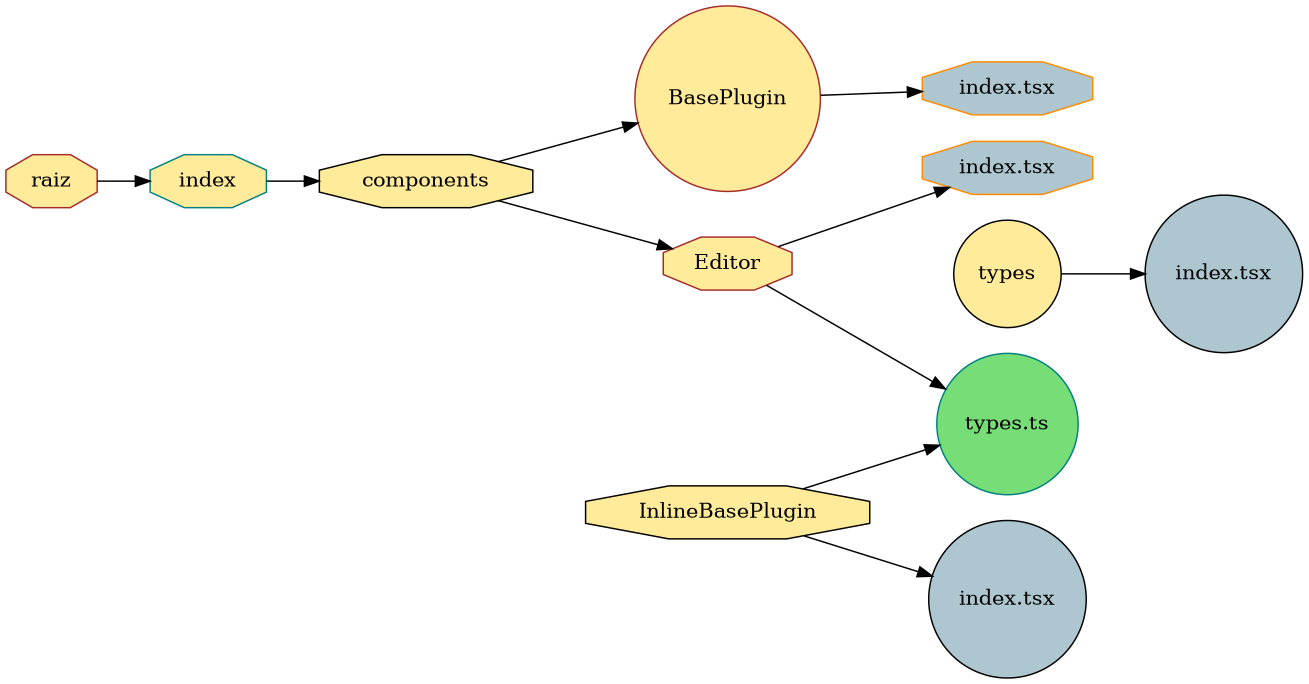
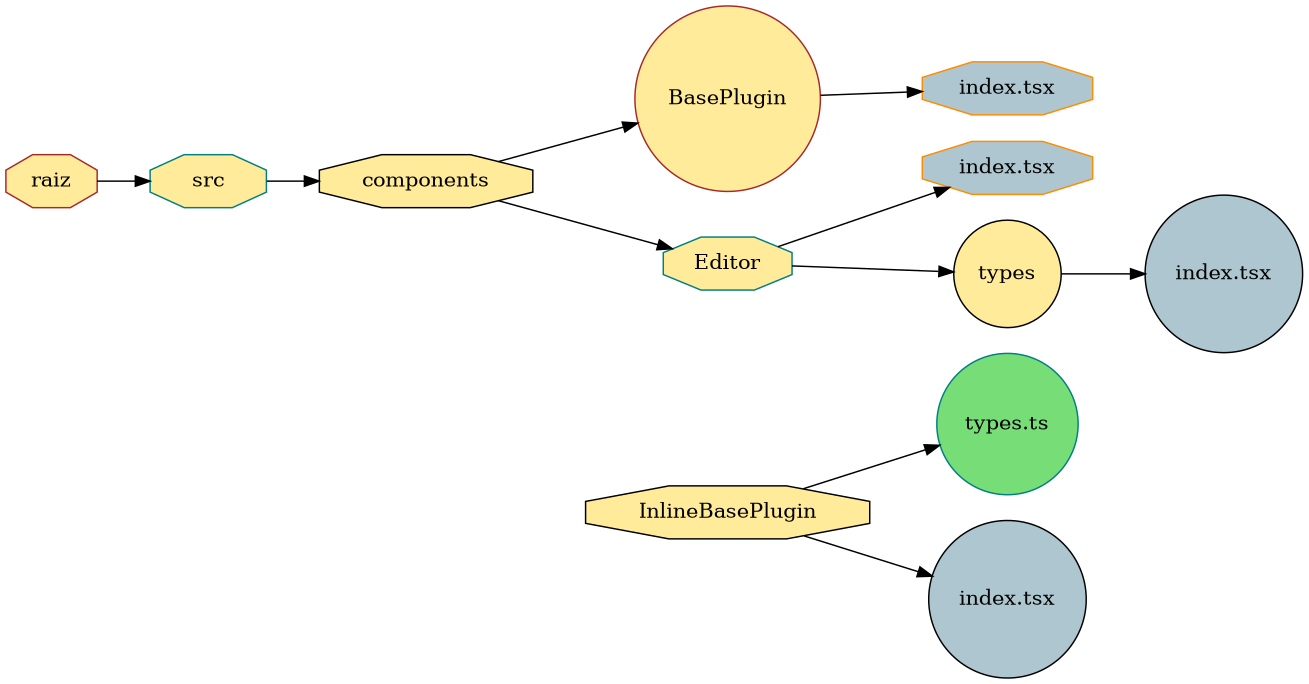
node "index": label "index" -> "src"
node "Editor": color brown -> teal
edge "Editor" -> "types.ts": now "Editor" -> "types"
